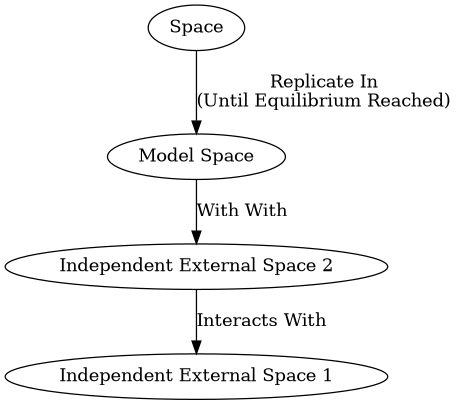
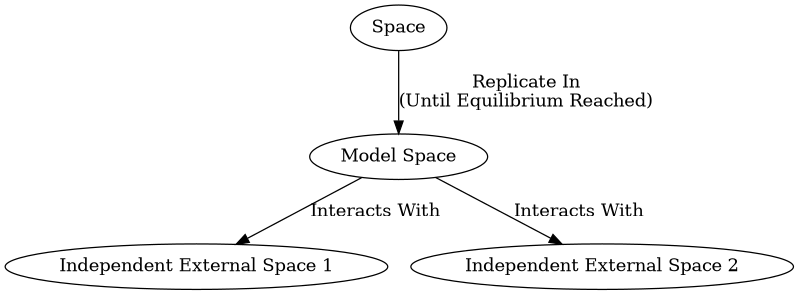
edge "Model Space" -> "Independent External Space 2": label "With With" -> "Interacts With"
edge "Independent External Space 2" -> "Independent External Space 1": now "Model Space" -> "Independent External Space 1"
